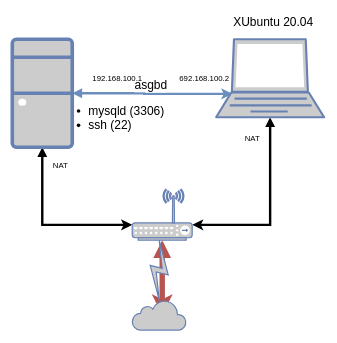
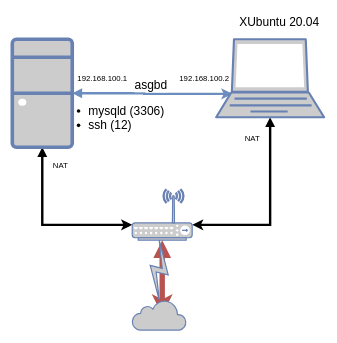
node "XUbuntu 20.04": moved (273, 21) -> (279, 21)
node "192.168.100.1": moved (117, 78) -> (102, 78)
node "692.168.100.2": label "692.168.100.2" -> "192.168.100.2"
node "mysqld (3306) ssh (22)": label "mysqld (3306) ssh (22)" -> "mysqld (3306) ssh (12)"
